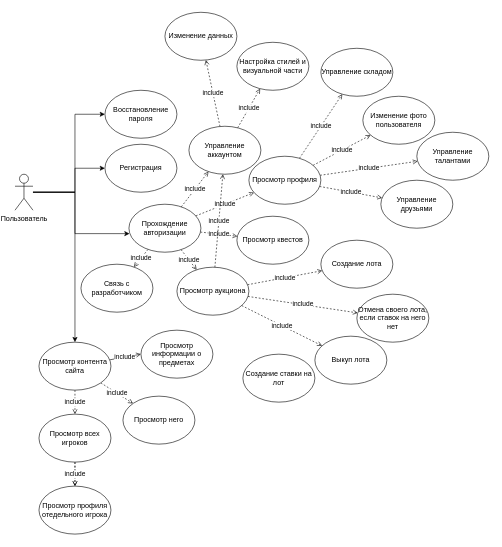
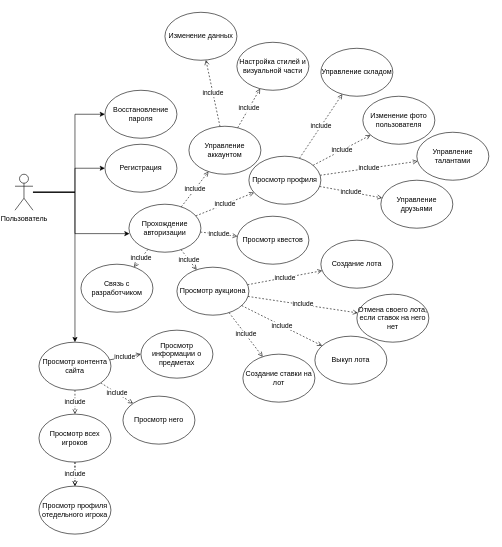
edge "Просмотр аукциона" -> "Управление аккаунтом": now "Просмотр аукциона" -> "Создание ставки на лот"
